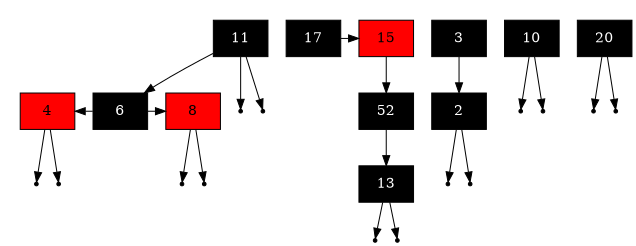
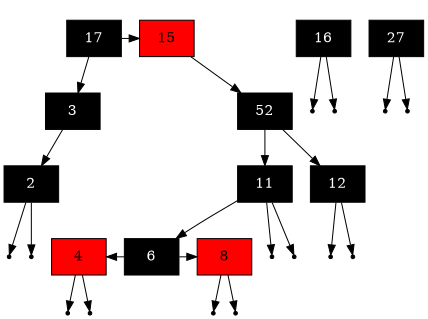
node "10": label "10" -> "16"
node "20": label "20" -> "27"
edge "17" -> "3": added
edge "52" -> "11": added
node "13": label "13" -> "12"
